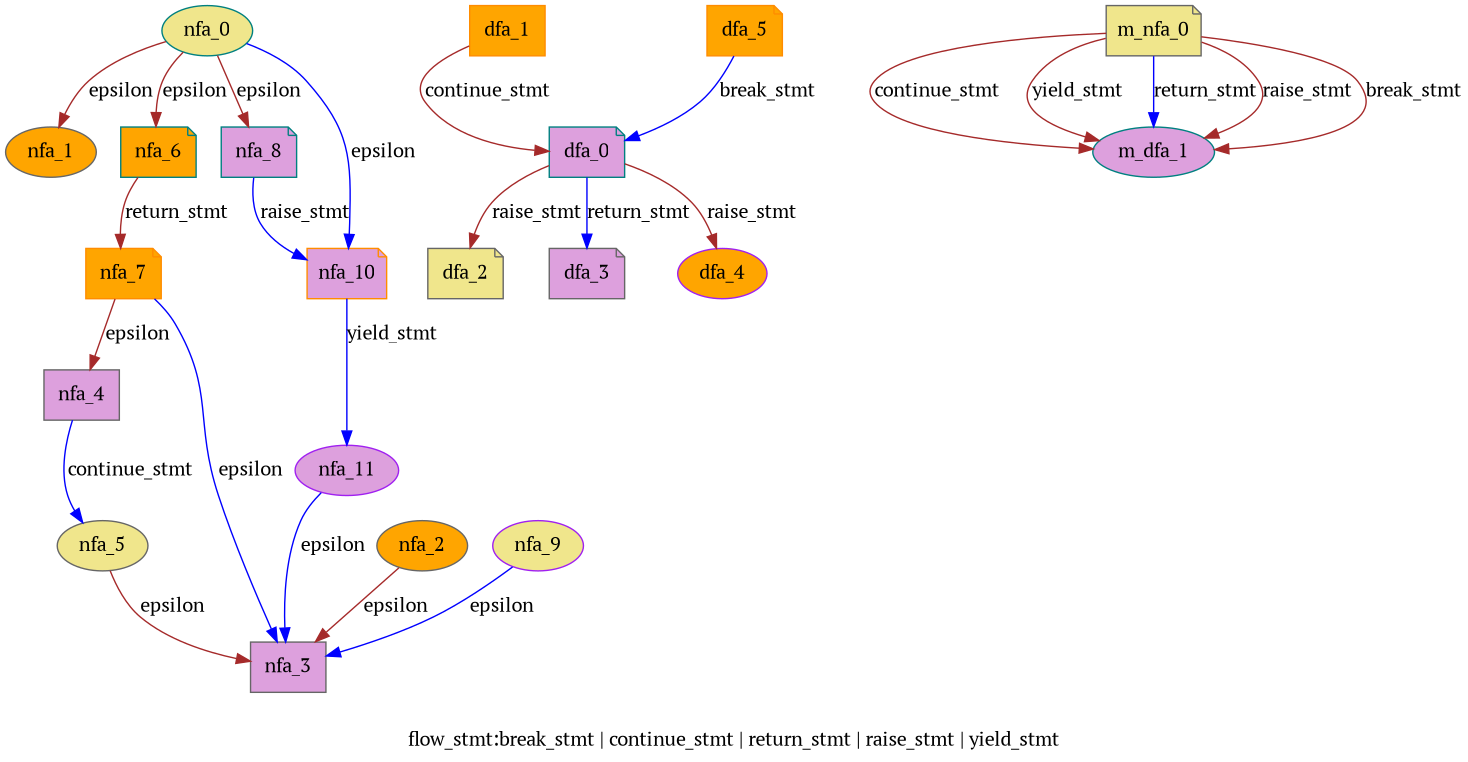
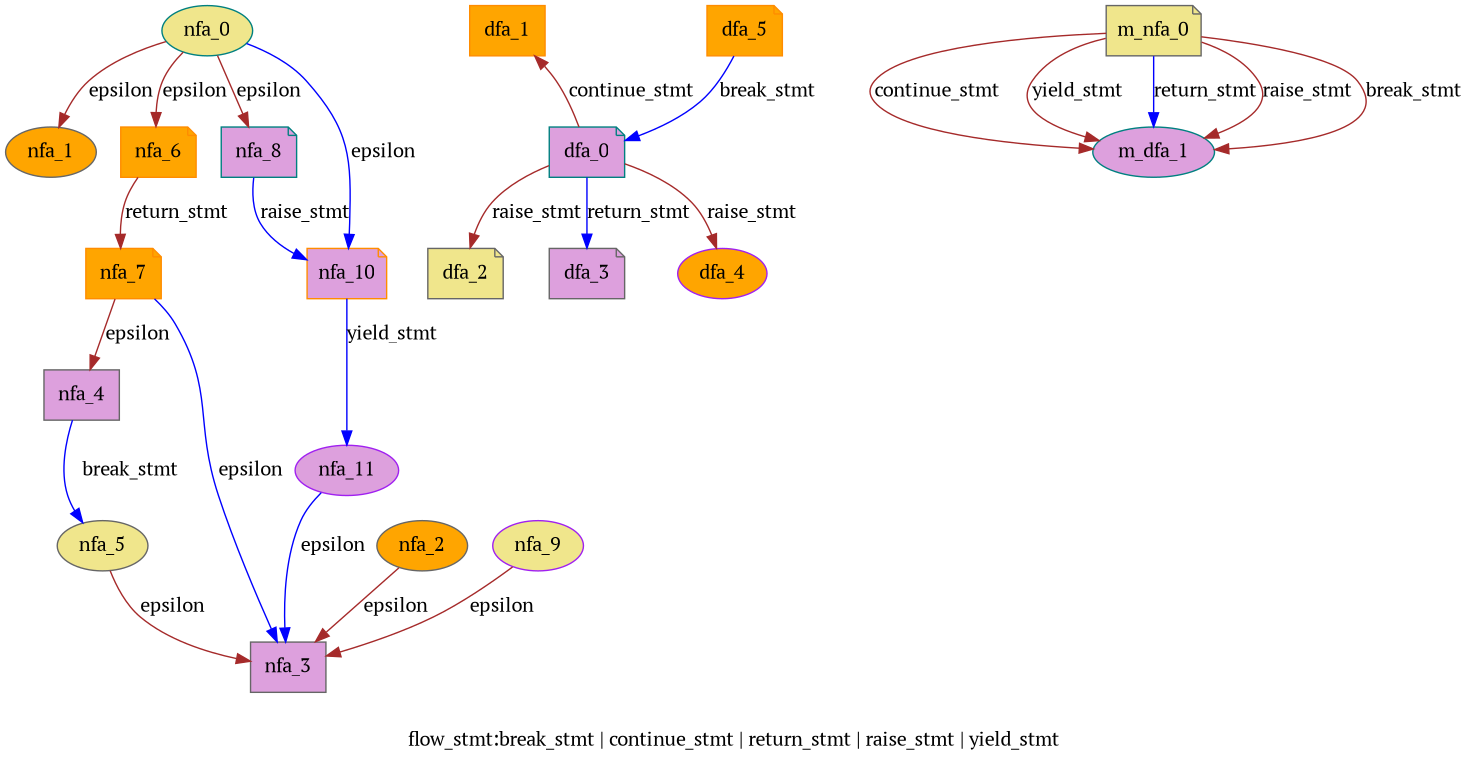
edge "dfa_1" -> "dfa_0": reversed
node "nfa_6": color teal -> darkorange
edge "nfa_4" -> "nfa_5": label "continue_stmt" -> "break_stmt"
edge "nfa_9" -> "nfa_3": color blue -> brown
